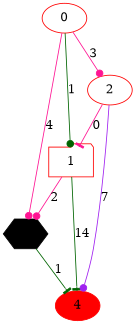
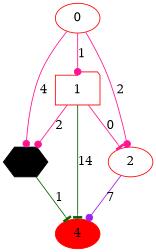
edge "0" -> "2": label "3" -> "2"
edge "0" -> "1": color darkgreen -> deeppink
edge "2" -> "1": reversed
